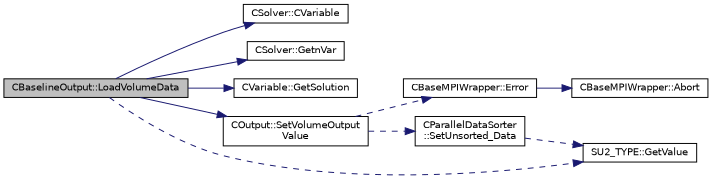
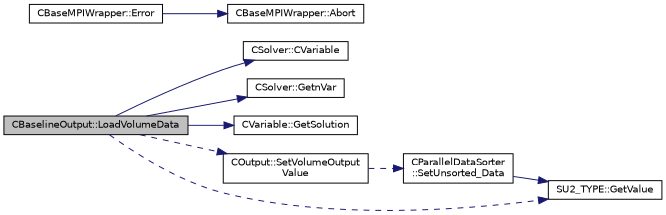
edge "CBaselineOutput::LoadVolumeData" -> "COutput::SetVolumeOutput Value": style solid -> dashed
edge "COutput::SetVolumeOutput Value" -> "CBaseMPIWrapper::Error": removed
edge "CParallelDataSorter ::SetUnsorted_Data" -> "SU2_TYPE::GetValue": style dashed -> solid
